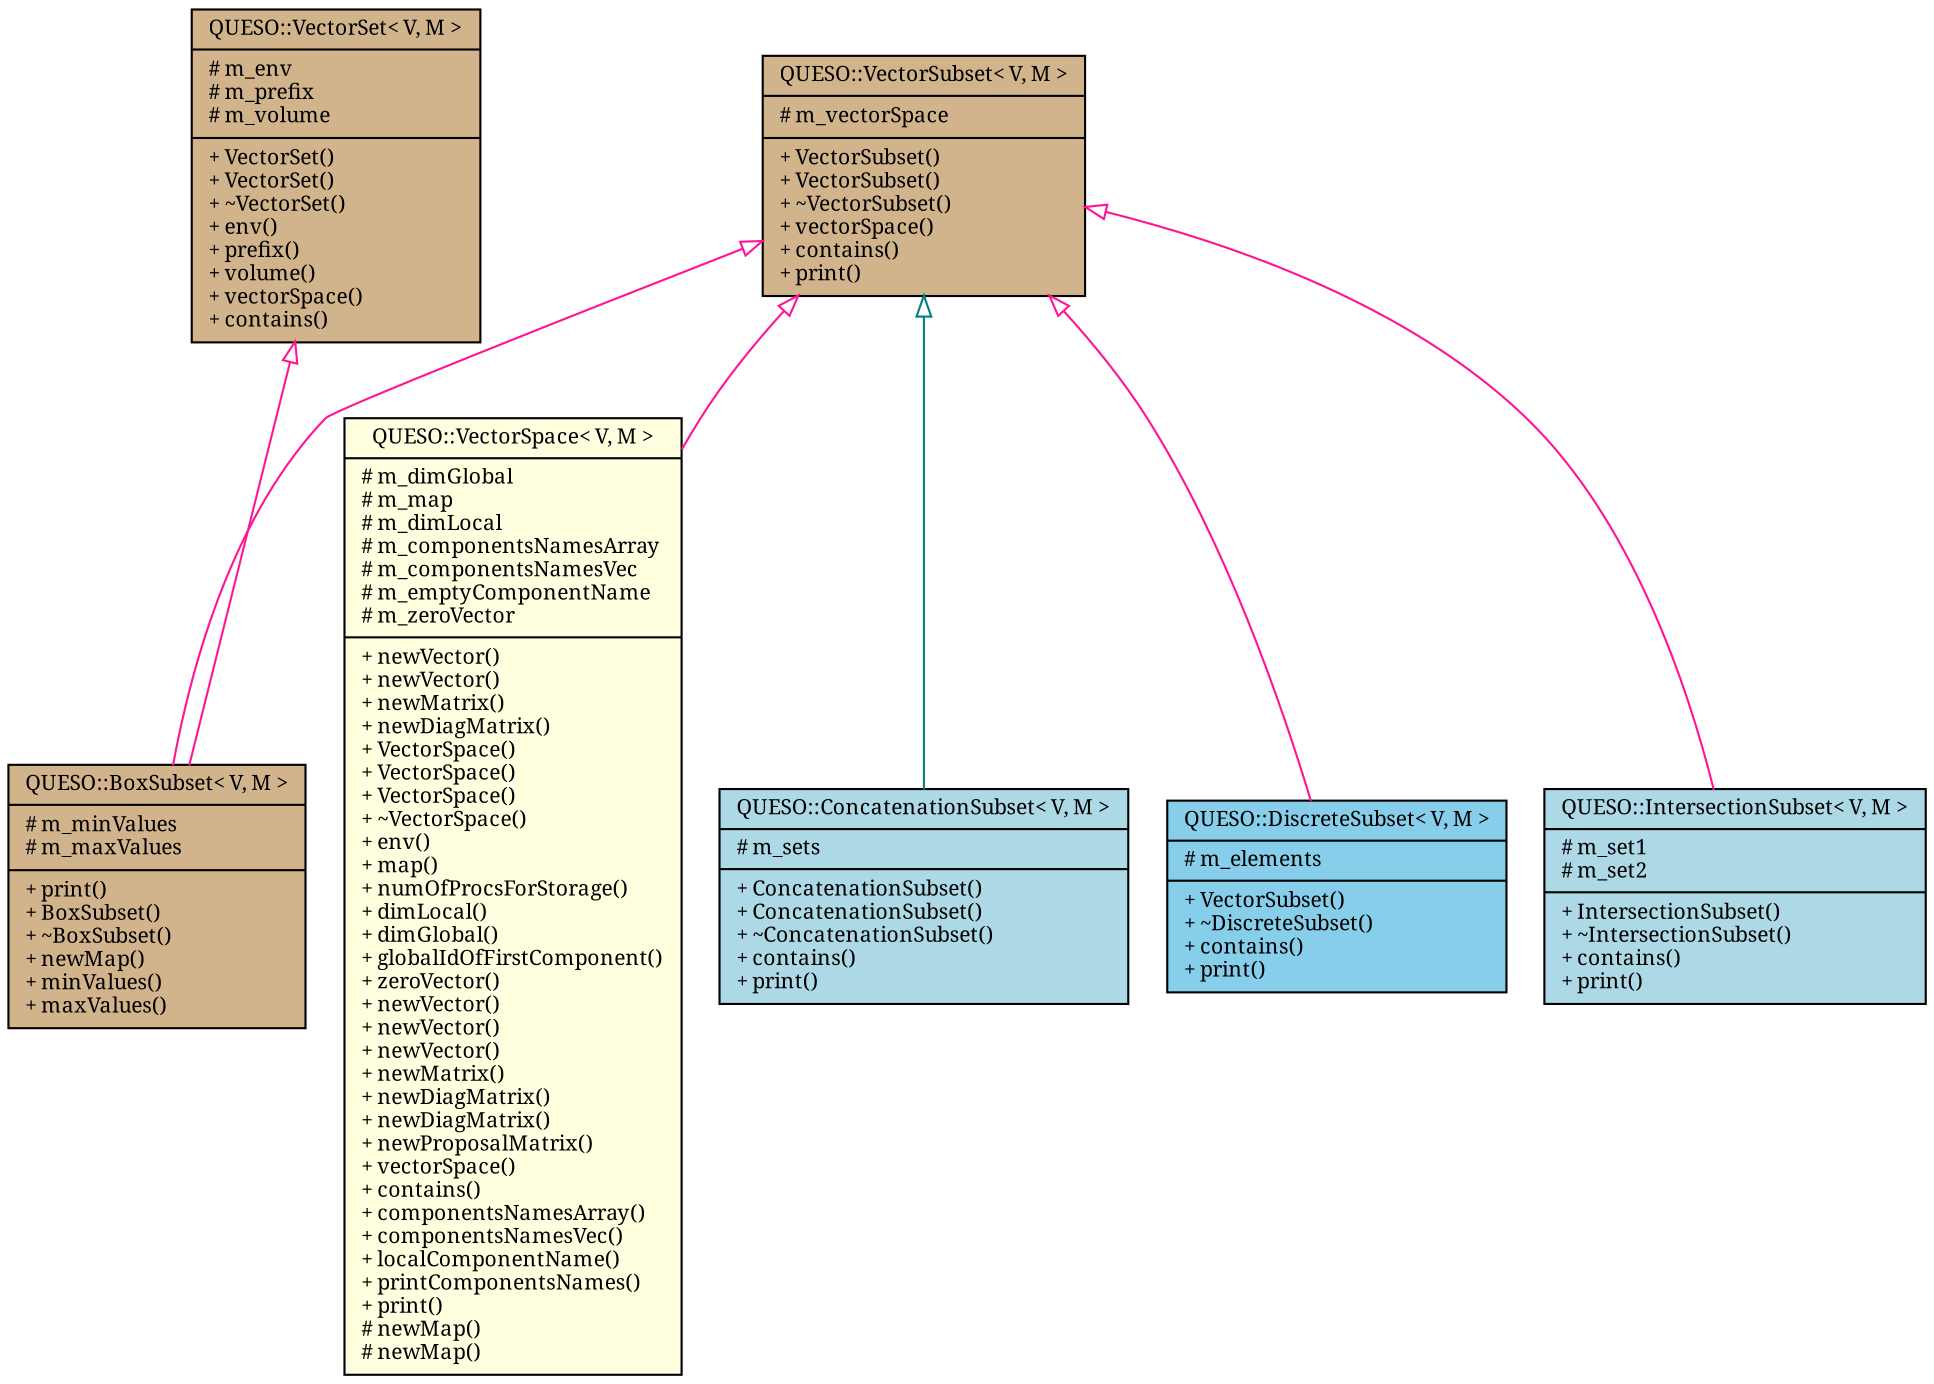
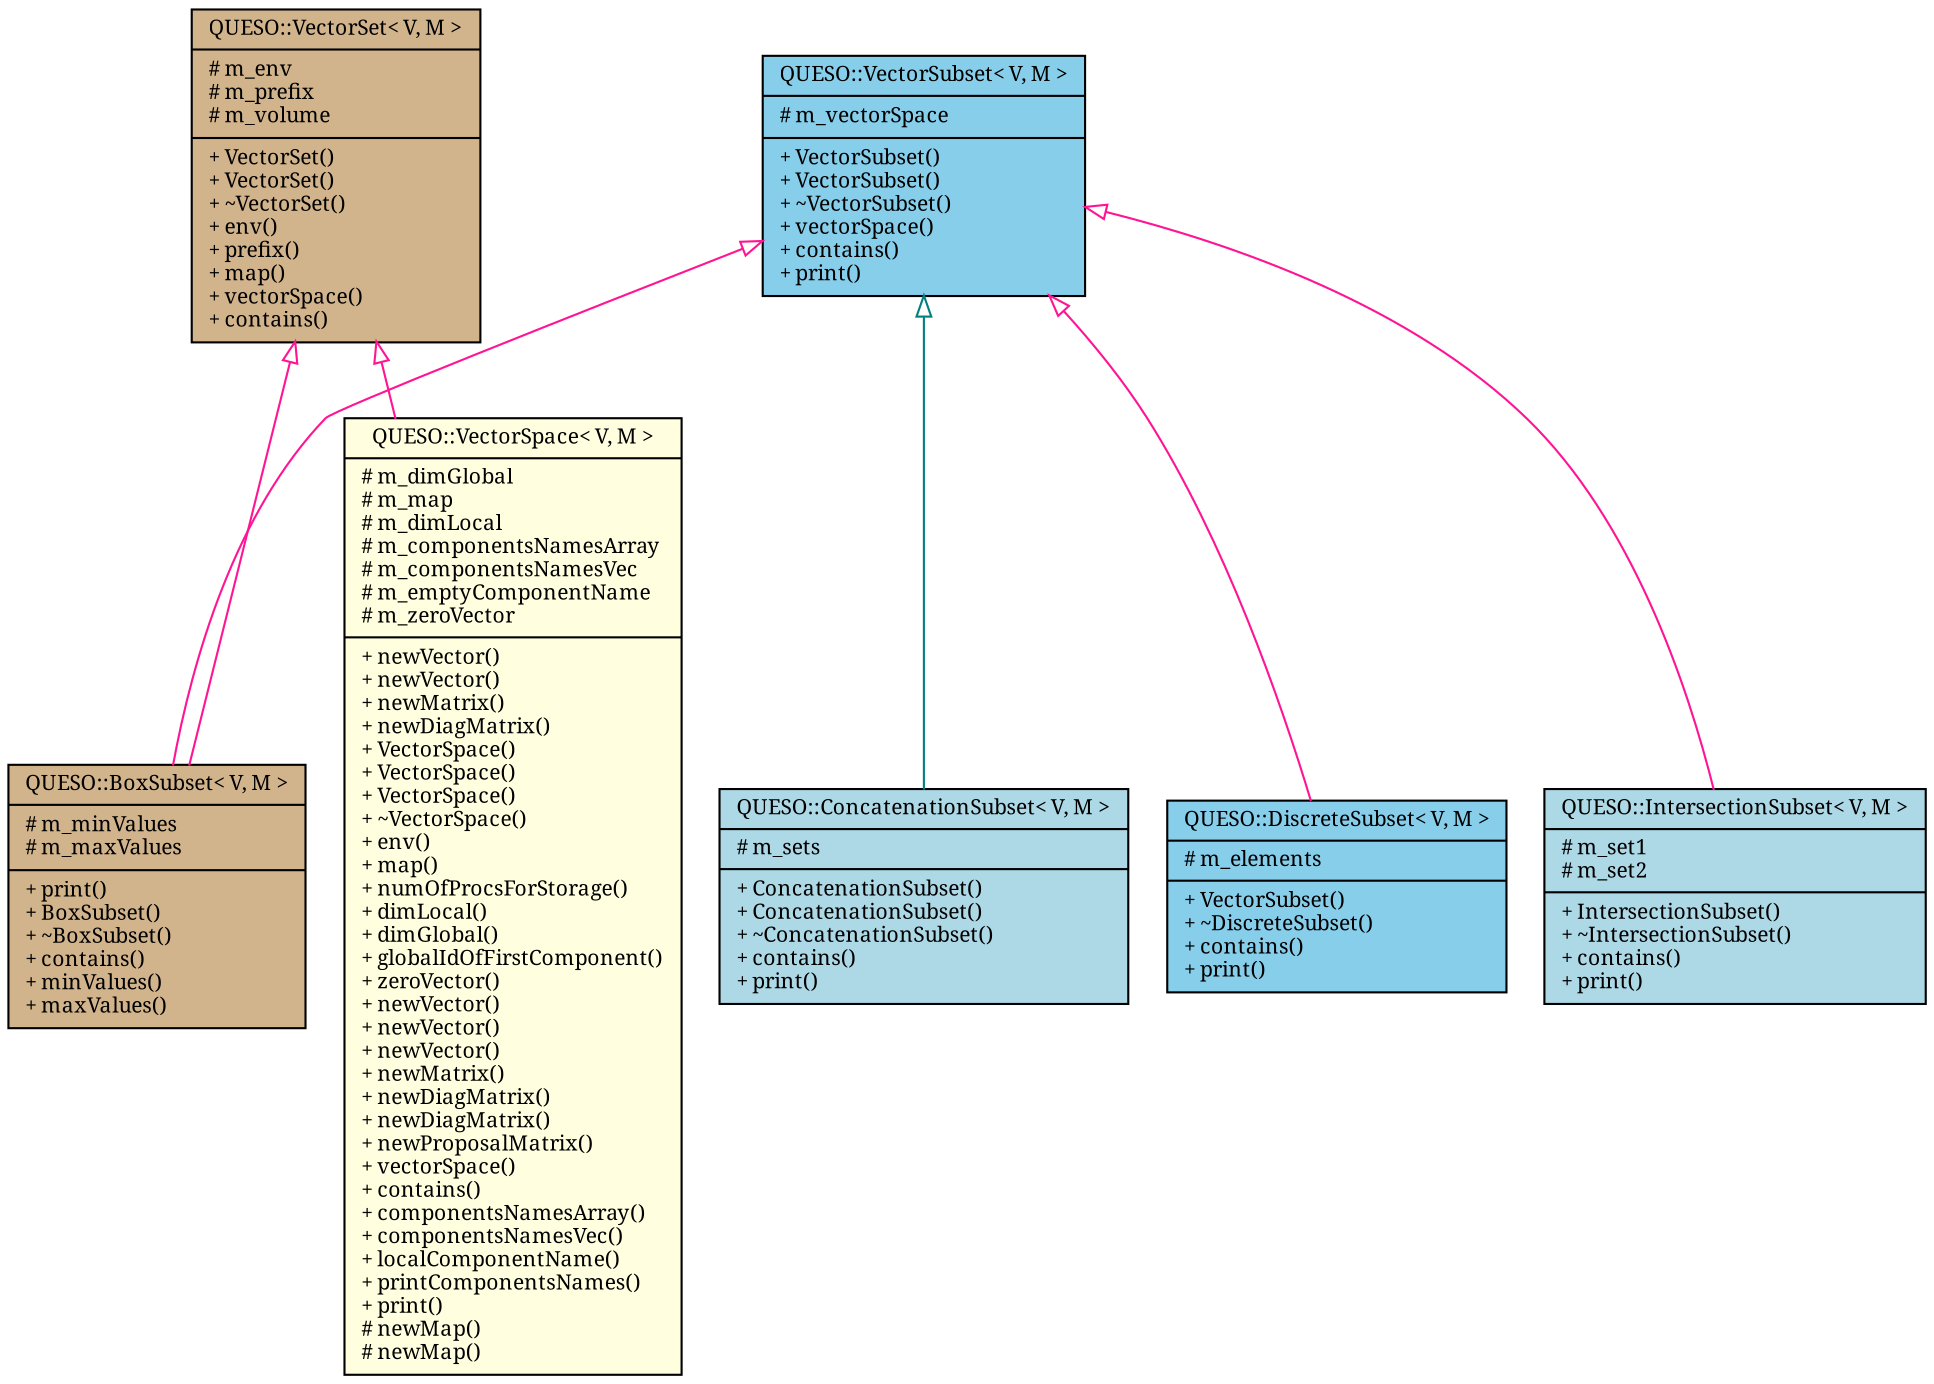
node "QUESO::VectorSubset< V, M >": fillcolor tan -> skyblue
node "QUESO::VectorSet< V, M >": text "+ volume()" -> "+ map()"
edge "QUESO::VectorSpace< V, M >" -> "QUESO::VectorSubset< V, M >": now "QUESO::VectorSpace< V, M >" -> "QUESO::VectorSet< V, M >"
node "QUESO::BoxSubset< V, M >": text "+ newMap()" -> "+ contains()"
